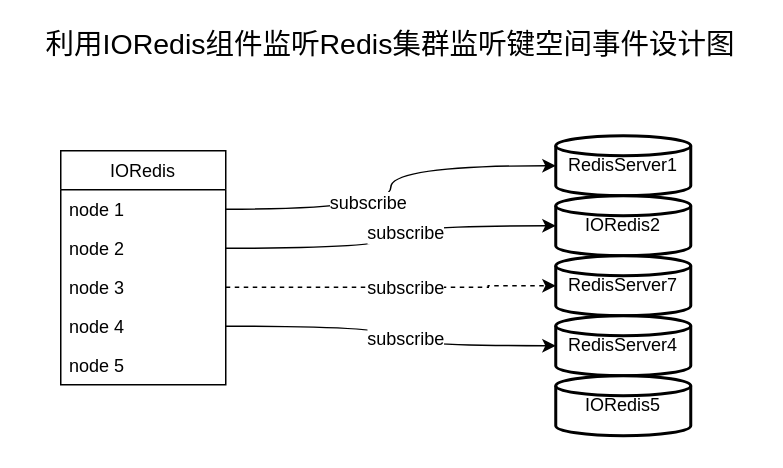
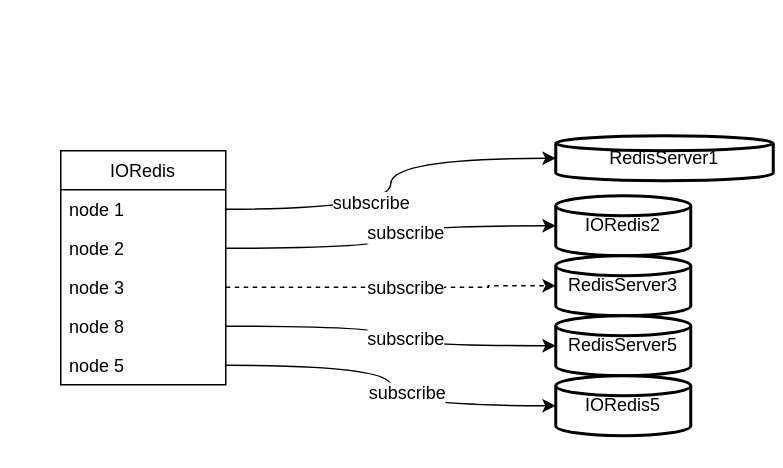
node "利用IORedis组件监听Redis集群监听键空间事件设计图": removed
node "RedisServer1": size 135x60 -> 218x45
node "RedisServer7": label "RedisServer7" -> "RedisServer3"
node "node 4": label "node 4" -> "node 8"
node "RedisServer4": label "RedisServer4" -> "RedisServer5"
edge "node 5" -> "IORedis5": added, label "subscribe"
